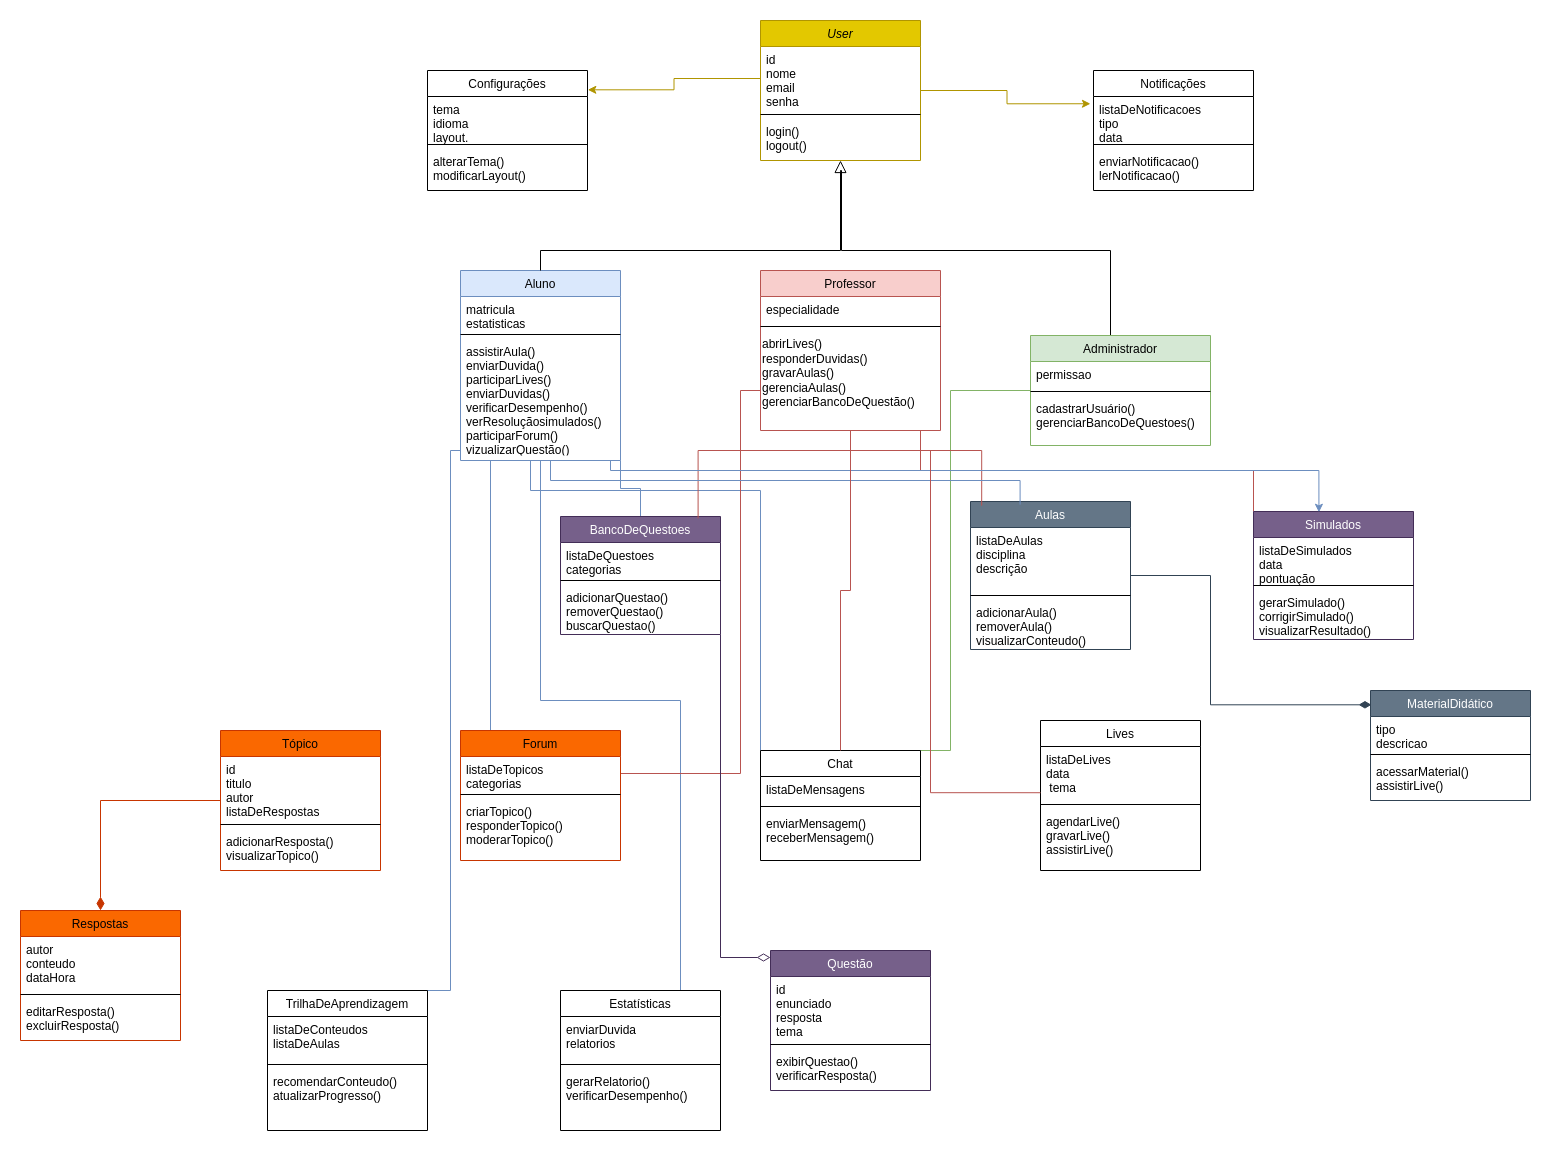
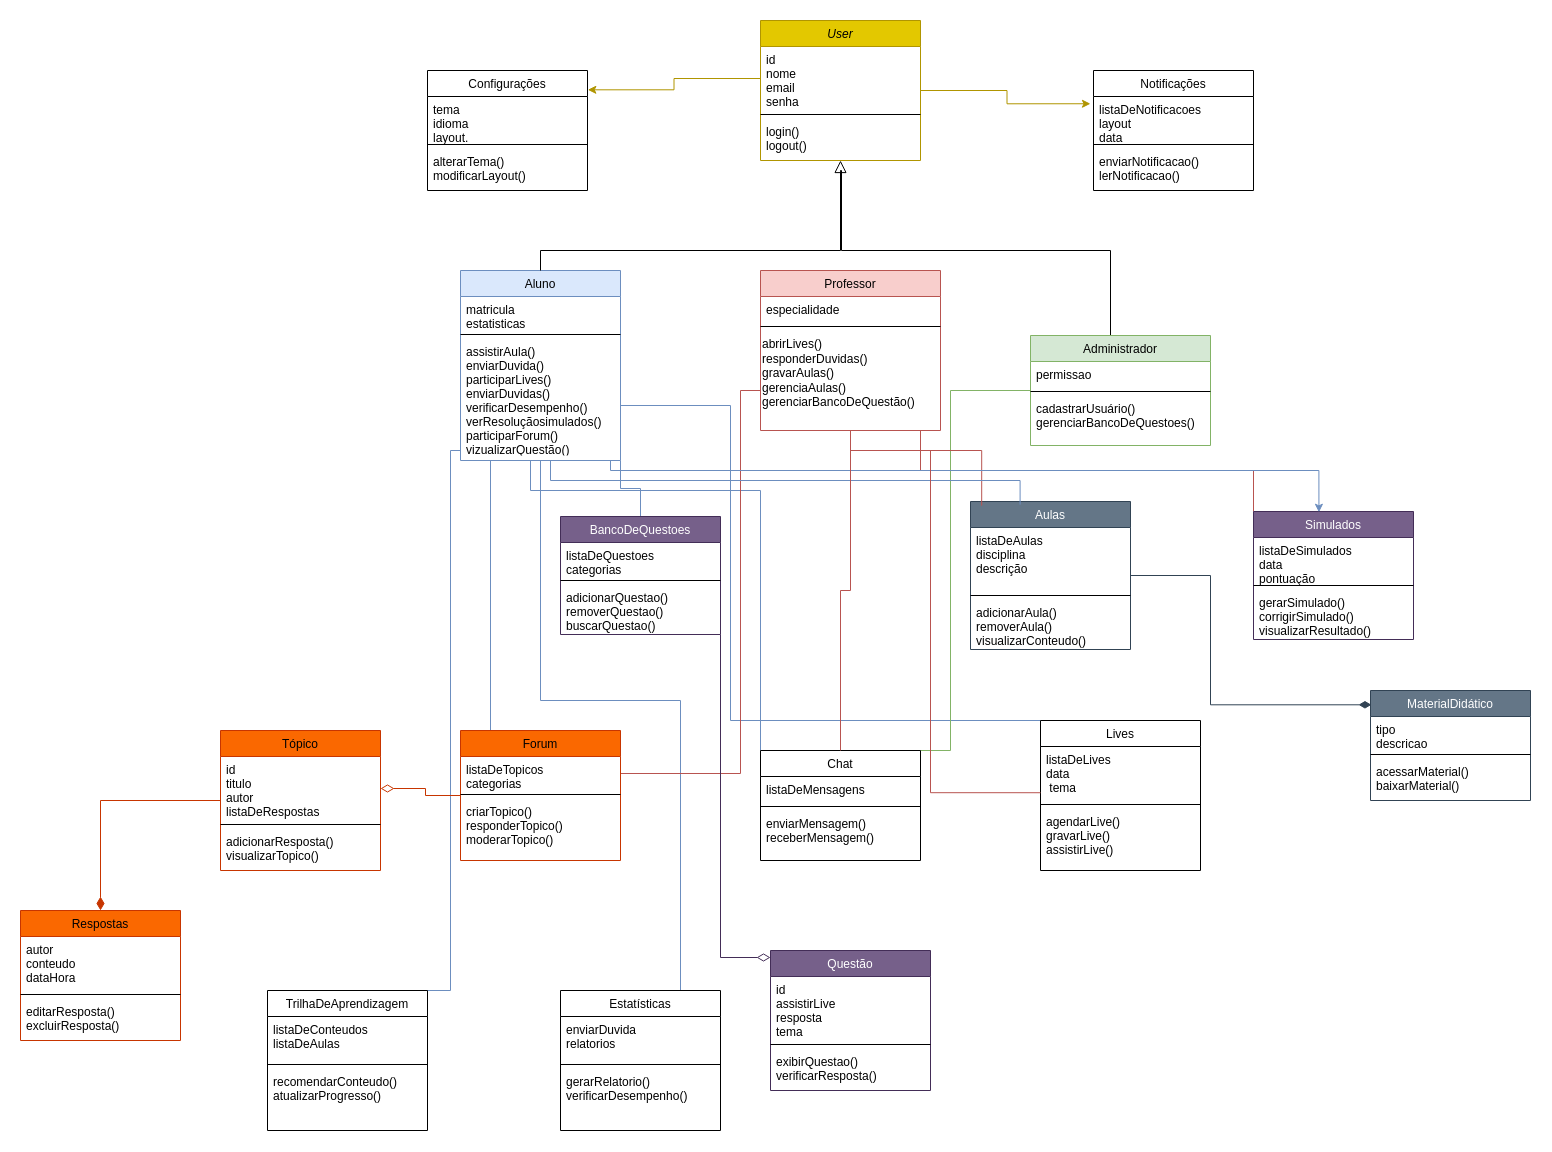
node "listaDeNotificacoes tipo data": label "listaDeNotificacoes tipo data" -> "listaDeNotificacoes layout data"
edge "Professor" -- "BancoDeQuestoes": removed
edge "Aluno" -- "listaDeLives data tema": added
node "acessarMaterial() assistirLive()": label "acessarMaterial() assistirLive()" -> "acessarMaterial() baixarMaterial()"
edge "Forum" -> "id titulo autor listaDeRespostas": added
node "id enunciado resposta tema": label "id enunciado resposta tema" -> "id assistirLive resposta tema"
